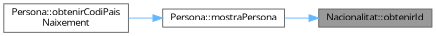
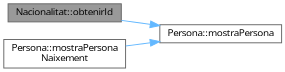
node "Persona::obtenirCodiPais Naixement": label "Persona::obtenirCodiPais Naixement" -> "Persona::mostraPersona Naixement"
edge "Persona::mostraPersona" -> "Nacionalitat::obtenirId": reversed
